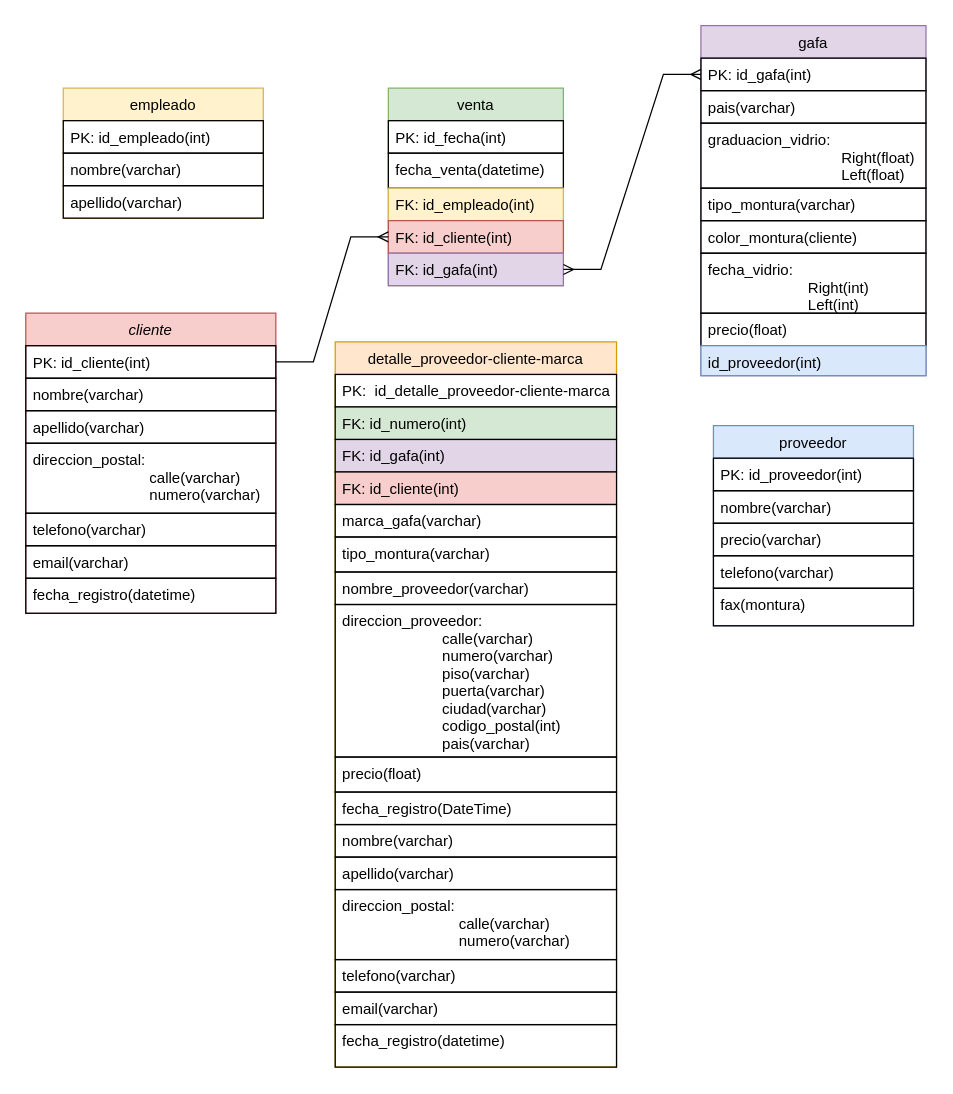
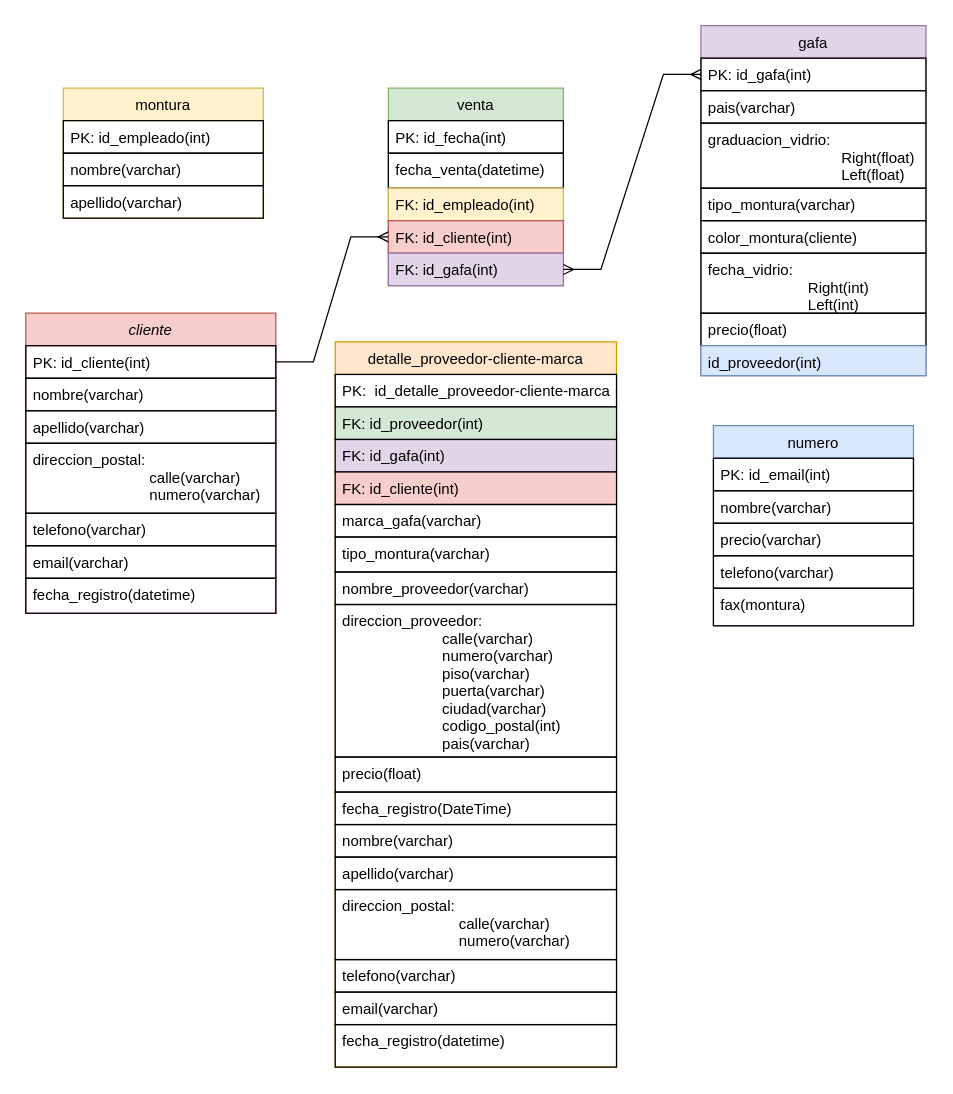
node "empleado": label "empleado" -> "montura"
node "FK: id_numero(int)": label "FK: id_numero(int)" -> "FK: id_proveedor(int)"
node "proveedor": label "proveedor" -> "numero"
node "PK: id_proveedor(int)": label "PK: id_proveedor(int)" -> "PK: id_email(int)"
